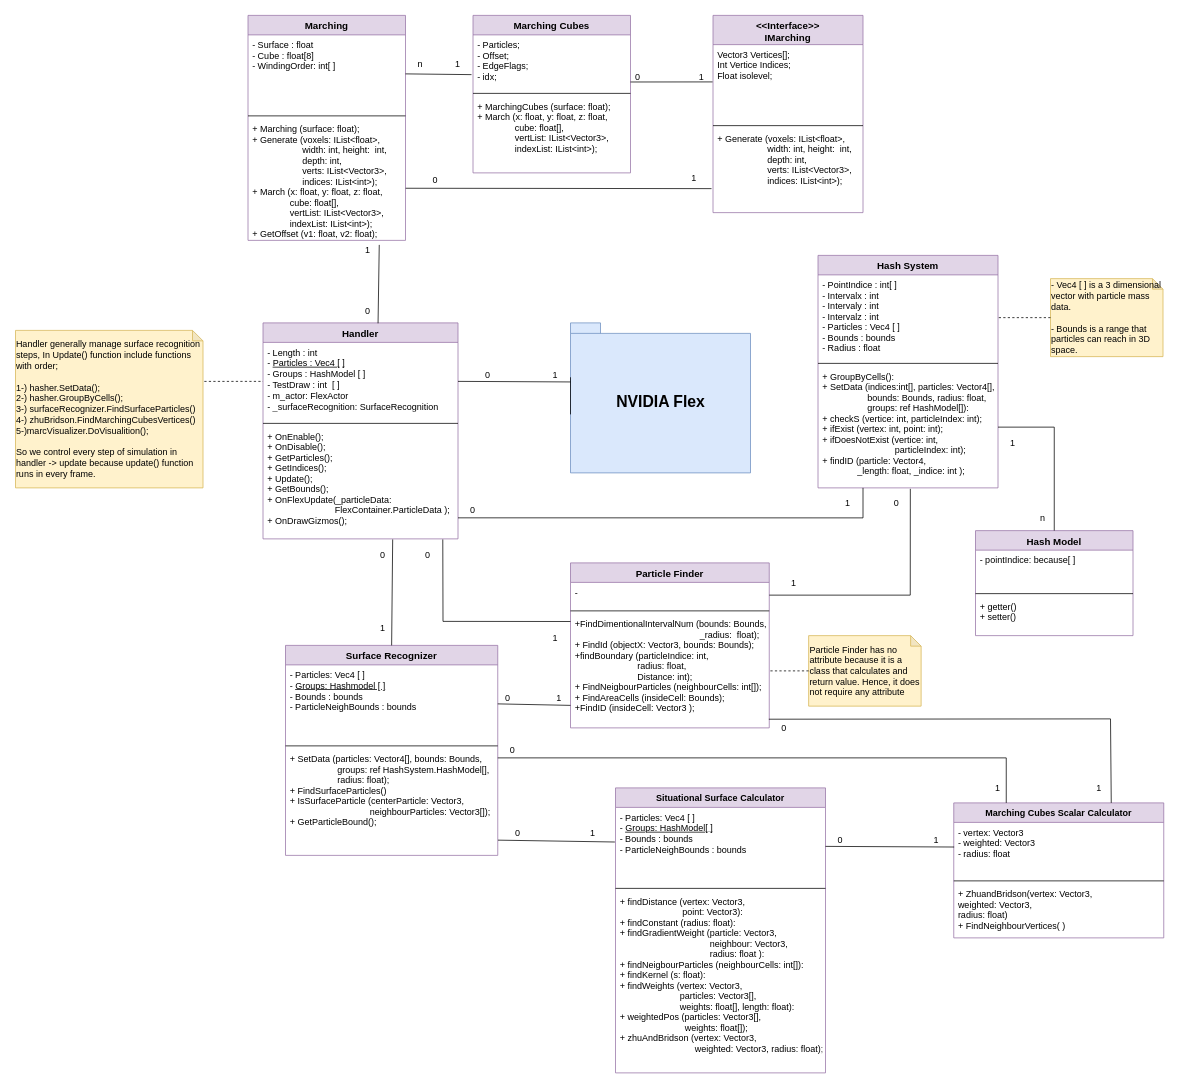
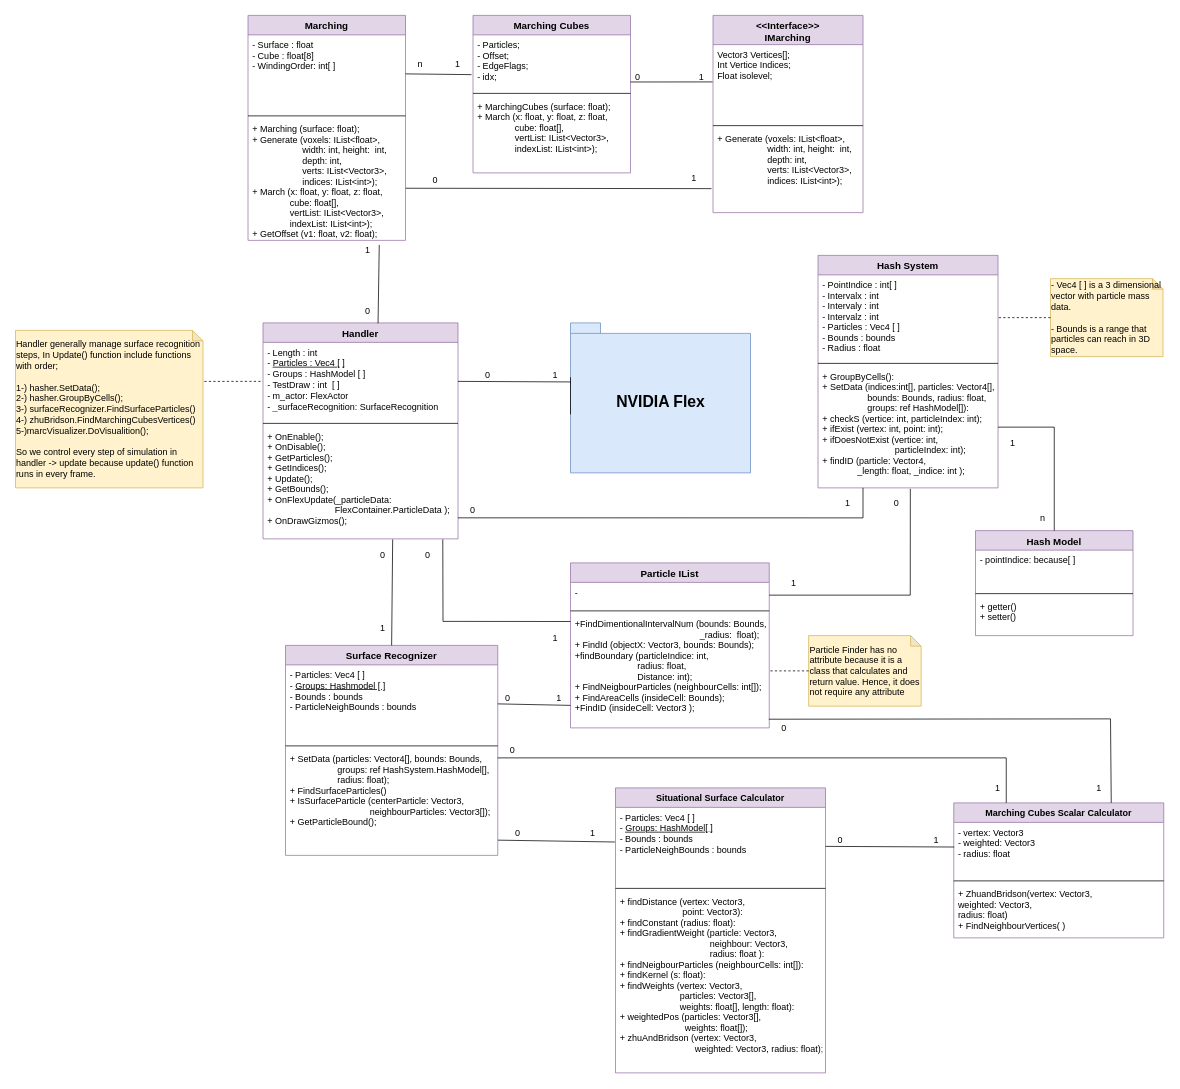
node "Particle Finder": label "Particle Finder" -> "Particle IList"
